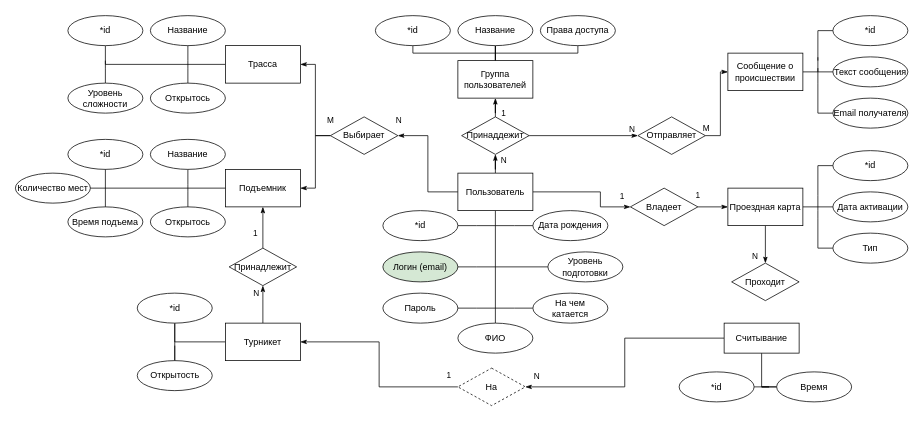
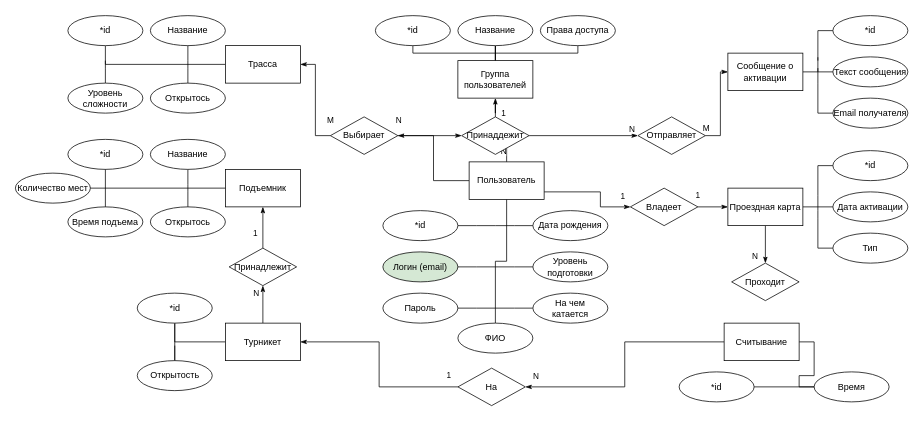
node "Сообщение о происшествии": label "Сообщение о происшествии" -> "Сообщение о активации"
edge "Выбирает" -> "Подъемник": now "Выбирает" -> "Принаддежит"
node "Пользователь": moved (495, 192) -> (507, 180)
node "Уровень подготовки": moved (585, 267) -> (570, 267)
node "Считывание": size 75x30 -> 75x38
node "На": style dashed -> solid
node "Время": moved (814, 387) -> (852, 387)
